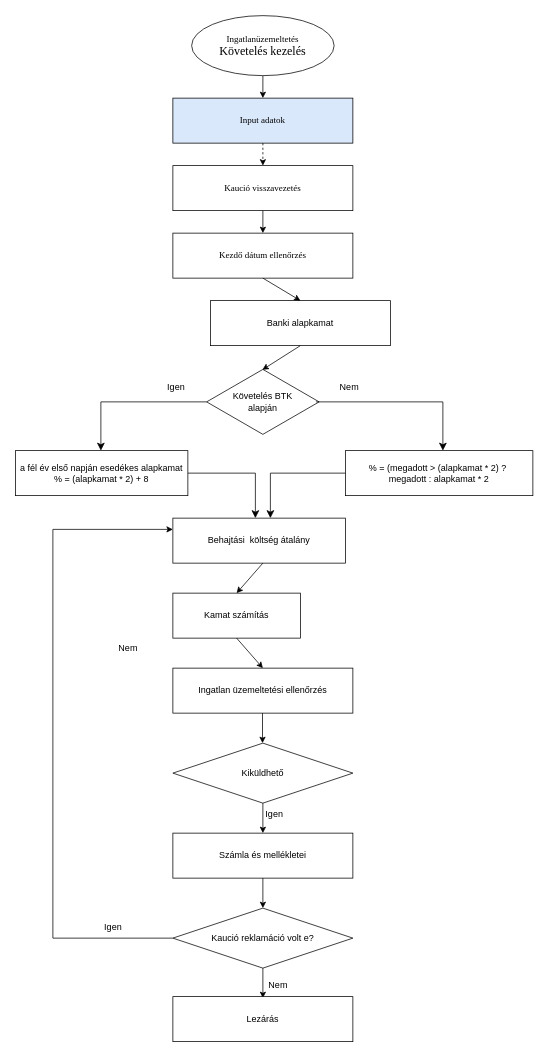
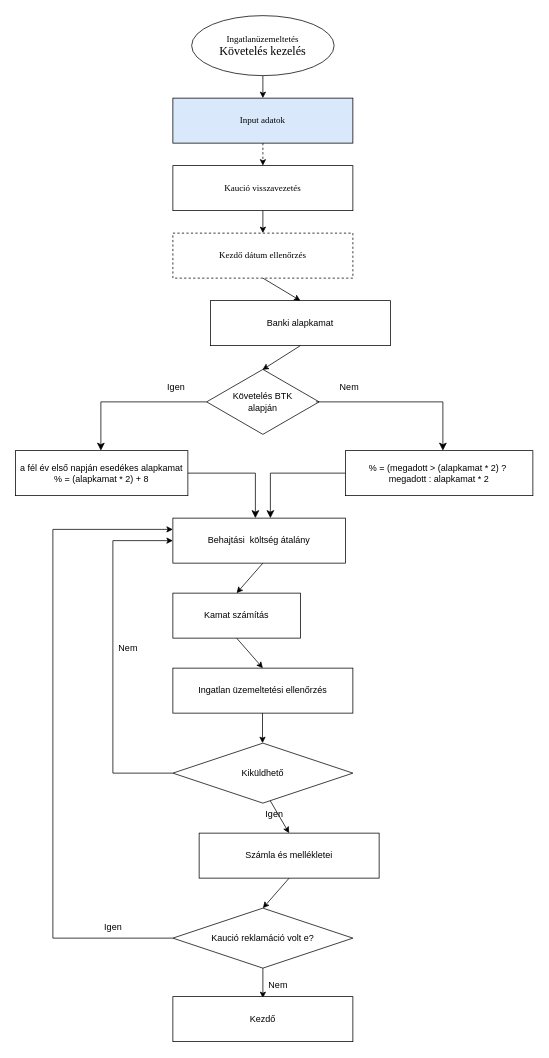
node "Kezdő dátum ellenőrzés": style solid -> dashed
edge "Kiküldhető" -> "Behajtási költség átalány": added
node "Számla és mellékletei": moved (263, 855) -> (289, 855)
node "Lezárás": label "Lezárás" -> "Kezdő"
